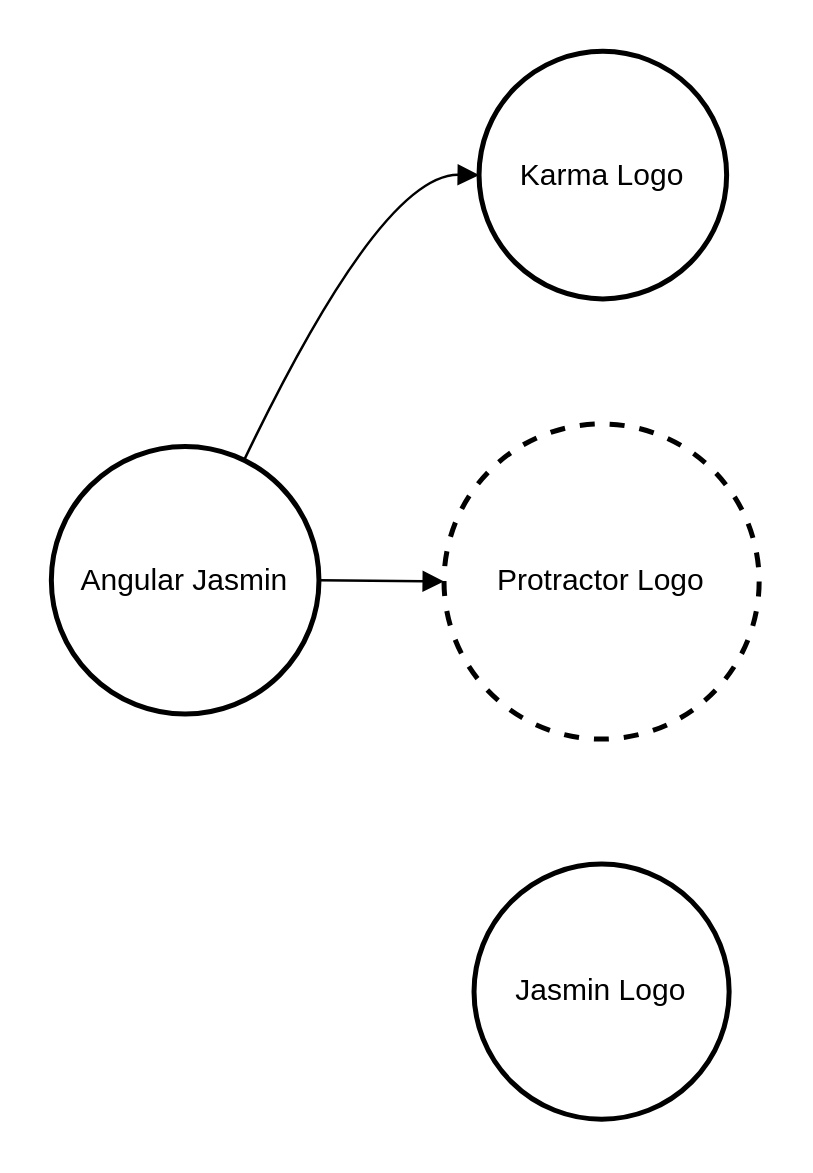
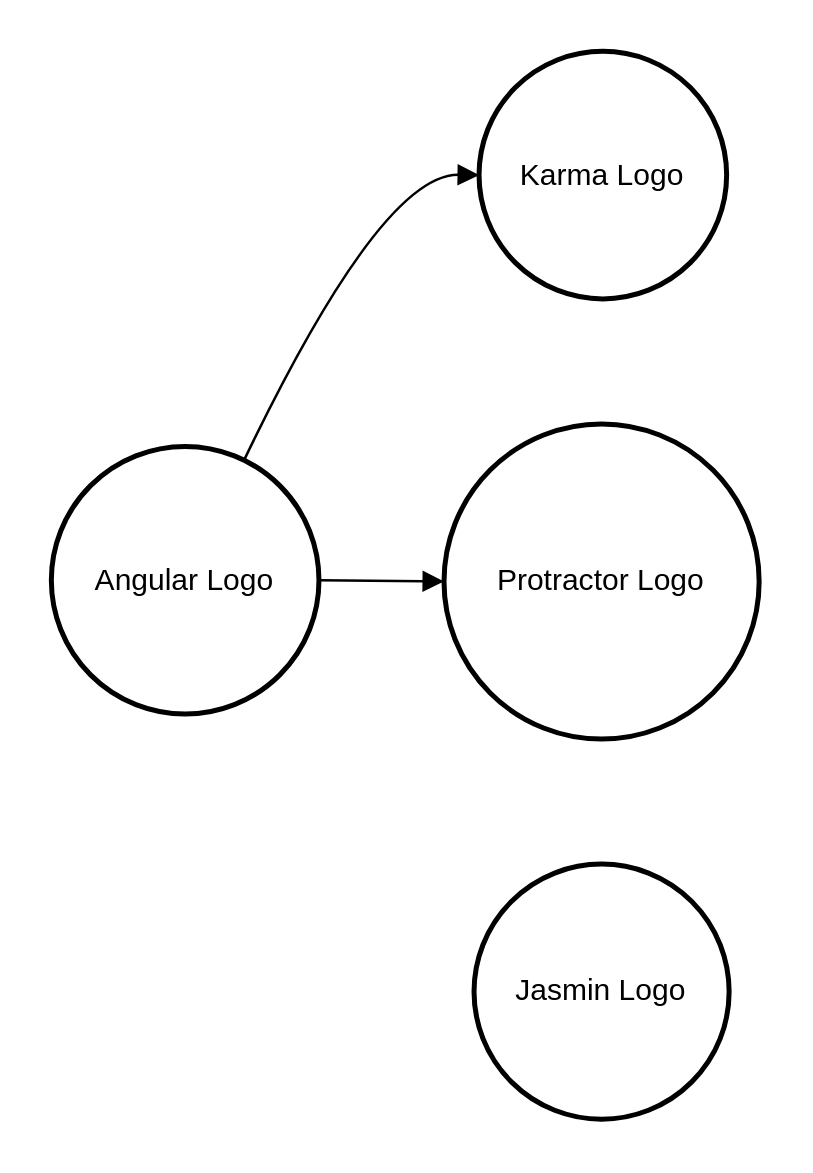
node "Angular Jasmin": label "Angular Jasmin" -> "Angular Logo"
node "Protractor Logo": style dashed -> solid
